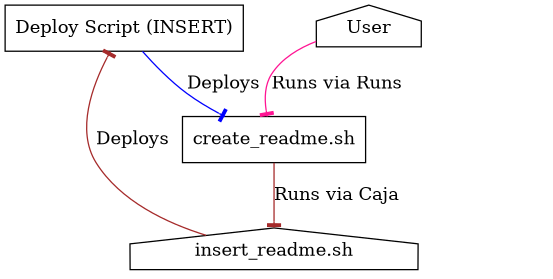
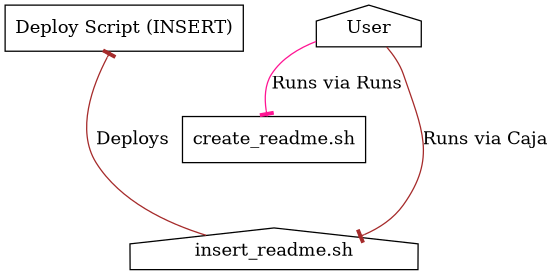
edge "Deploy Script (INSERT)" -> "create_readme.sh": removed, label "Deploys"
edge "create_readme.sh" -> "insert_readme.sh": now "User" -> "insert_readme.sh"
